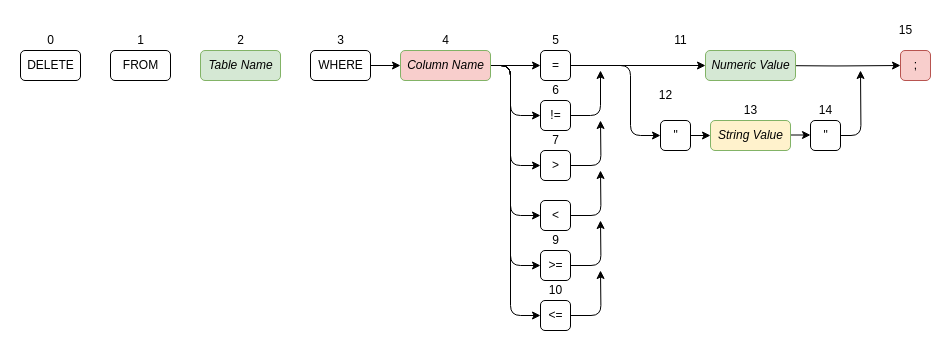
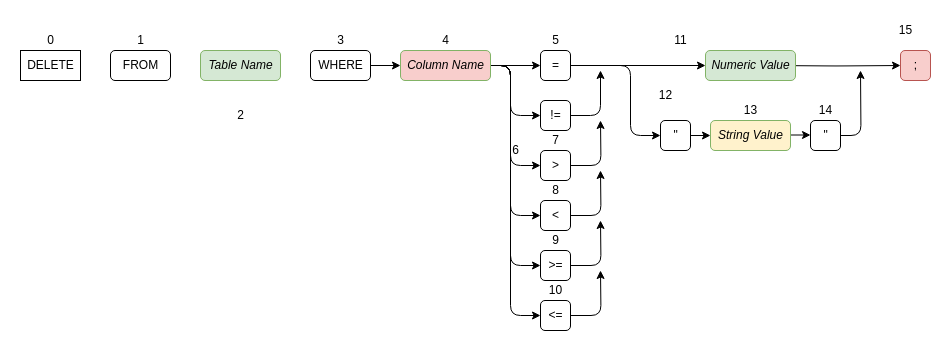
node "2": moved (241, 41) -> (241, 116)
node "DELETE": shape rounded rectangle -> rectangle
node "6": moved (556, 91) -> (516, 151)
node "8": added
